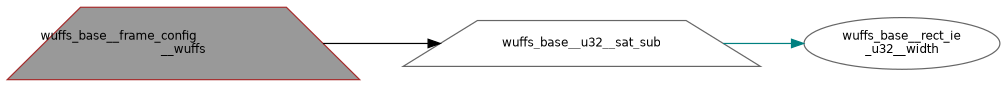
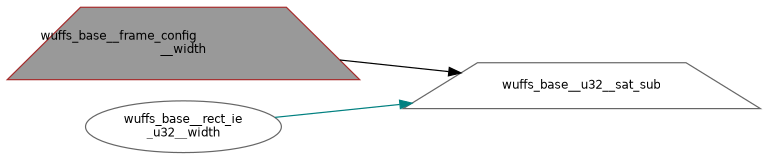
node "wuffs_base__frame_config __wuffs": label "wuffs_base__frame_config __wuffs" -> "wuffs_base__frame_config __width"
edge "wuffs_base__u32__sat_sub" -> "wuffs_base__rect_ie _u32__width": reversed
